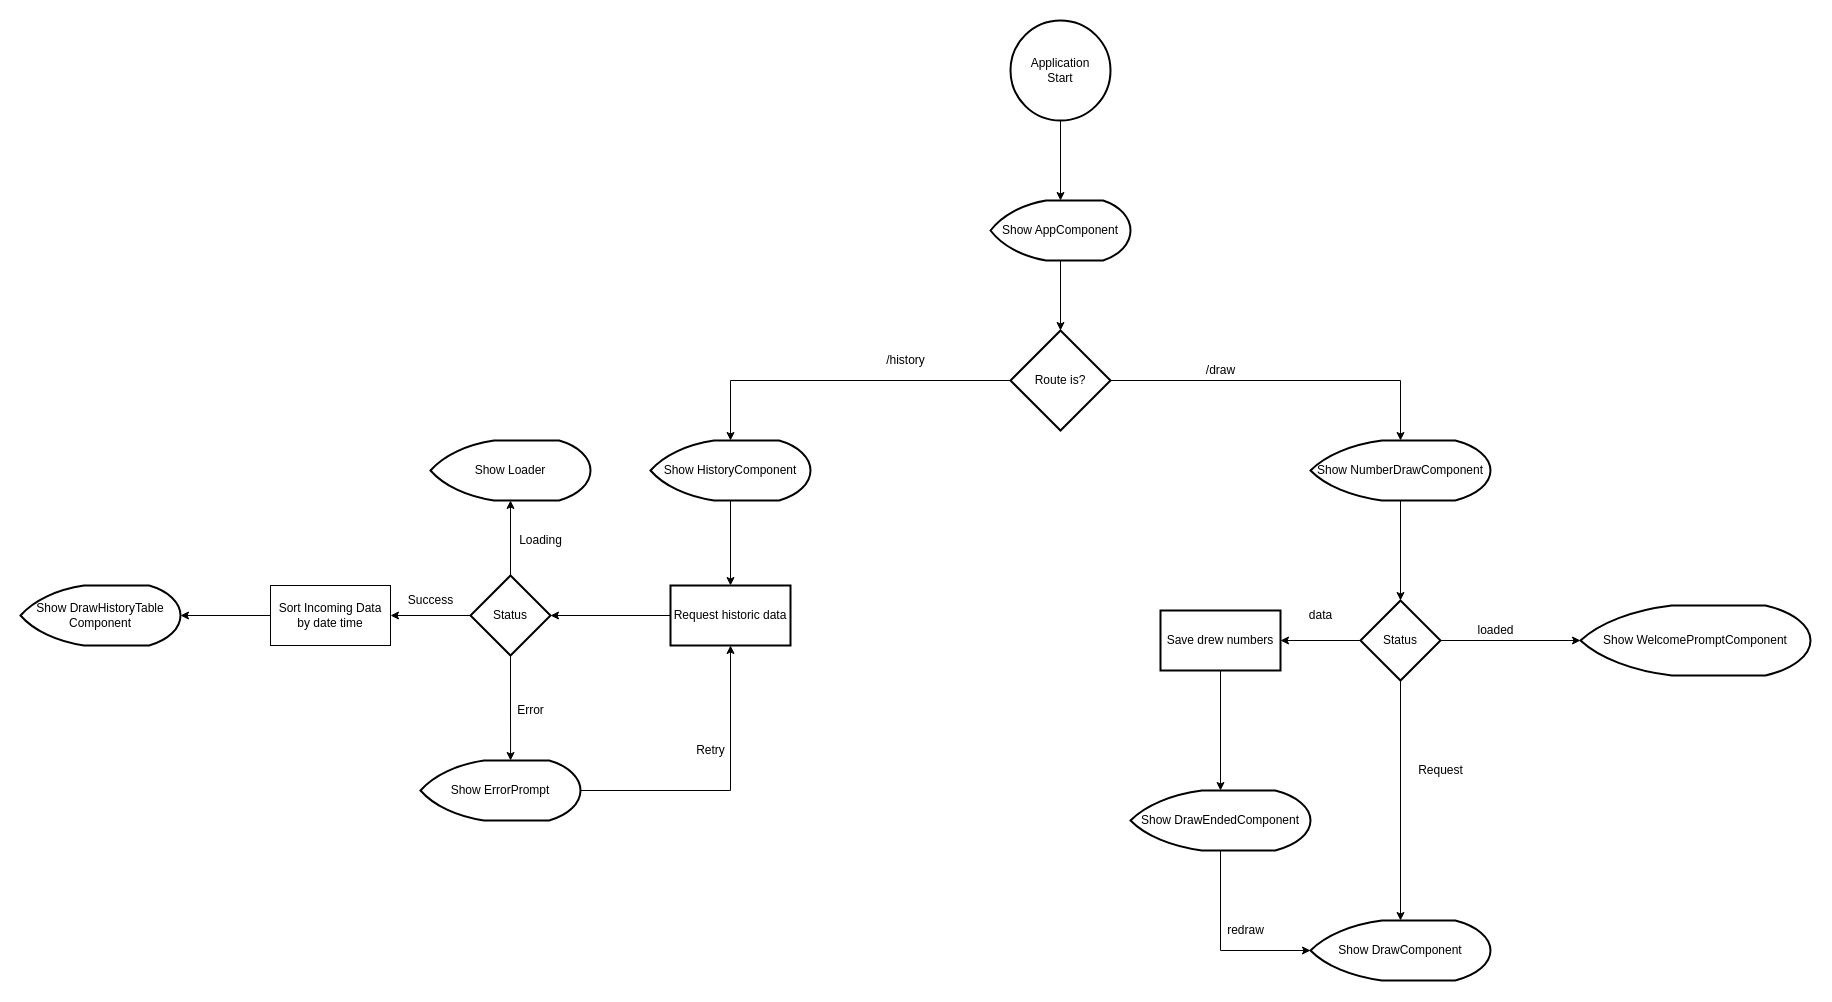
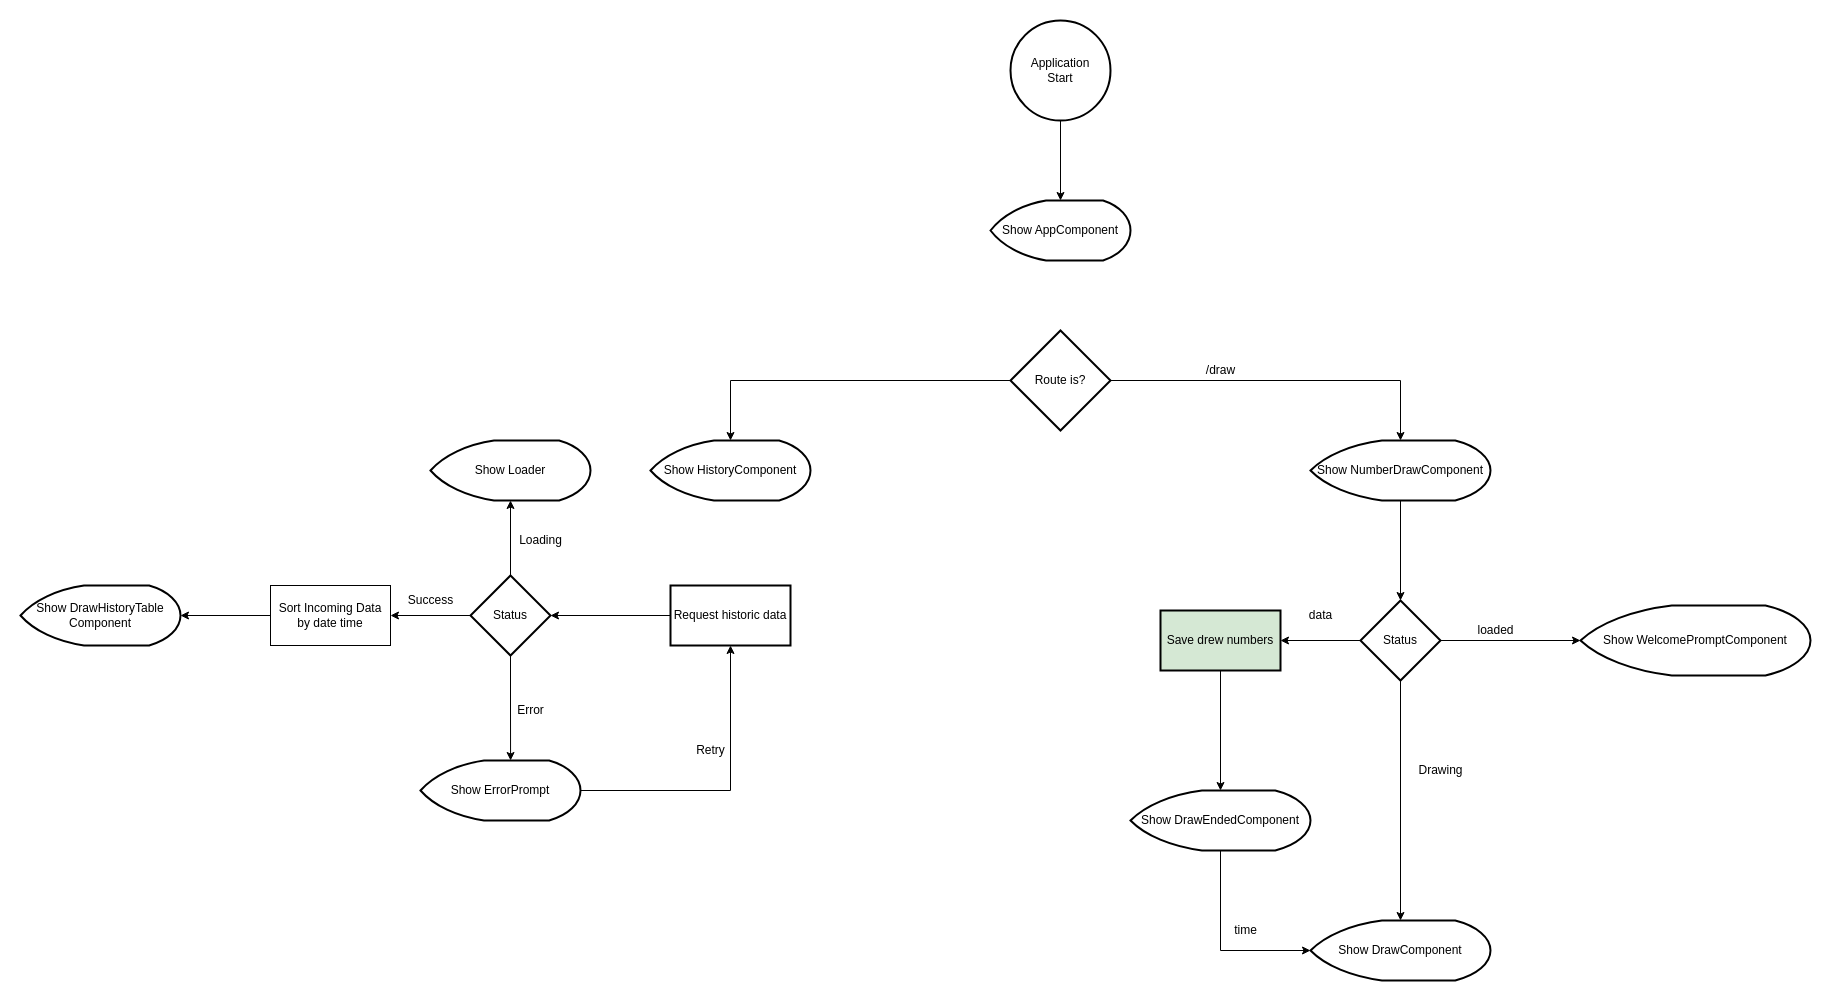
edge "Show AppComponent" -> "Route is?": removed
node "/history": removed
edge "Show HistoryComponent" -> "Request historic data": removed
node "Save drew numbers": fillcolor #ffffff -> #d5e8d4
node "Request": label "Request" -> "Drawing"
node "redraw": label "redraw" -> "time"
